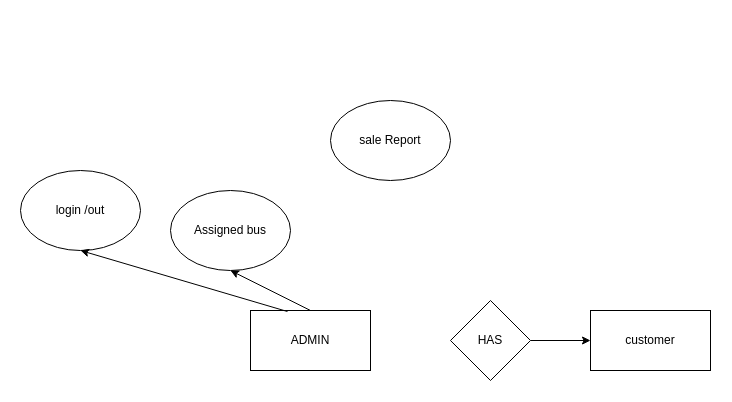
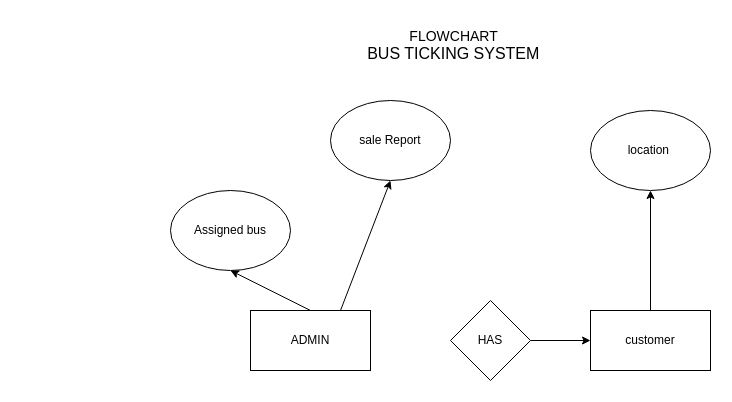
node "FLOWCHART BUS TICKING SYSTEM": added
node "location": added
node "login /out": removed
edge "ADMIN" -> "sale Report": added
edge "customer" -> "location": added
edge "ADMIN" -> "login /out": removed
